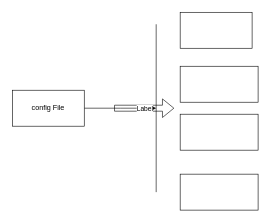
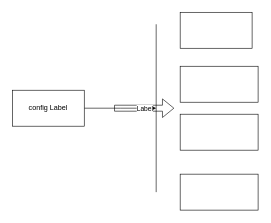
node "config File": label "config File" -> "config Label"
